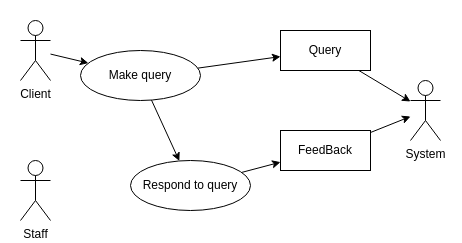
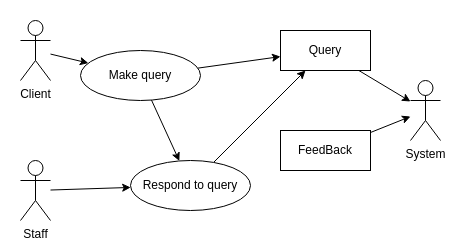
edge "Respond to query" -> "FeedBack": now "Respond to query" -> "Query"
edge "Staff" -> "Respond to query": added
